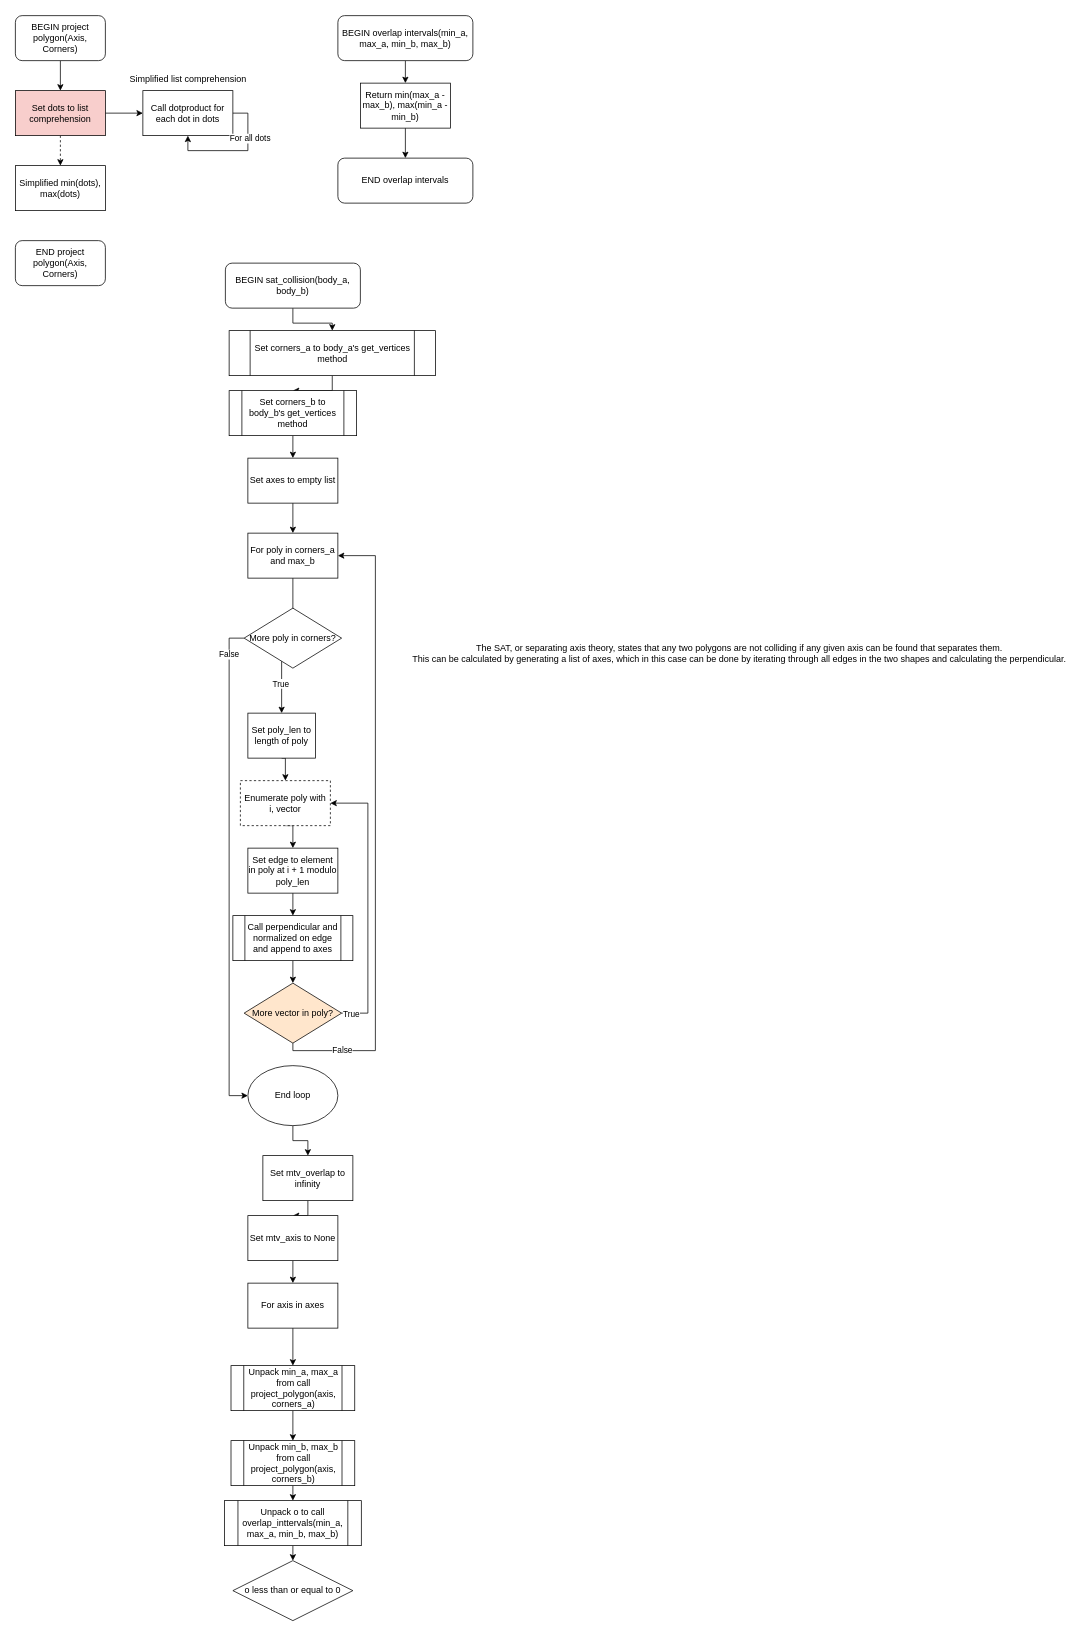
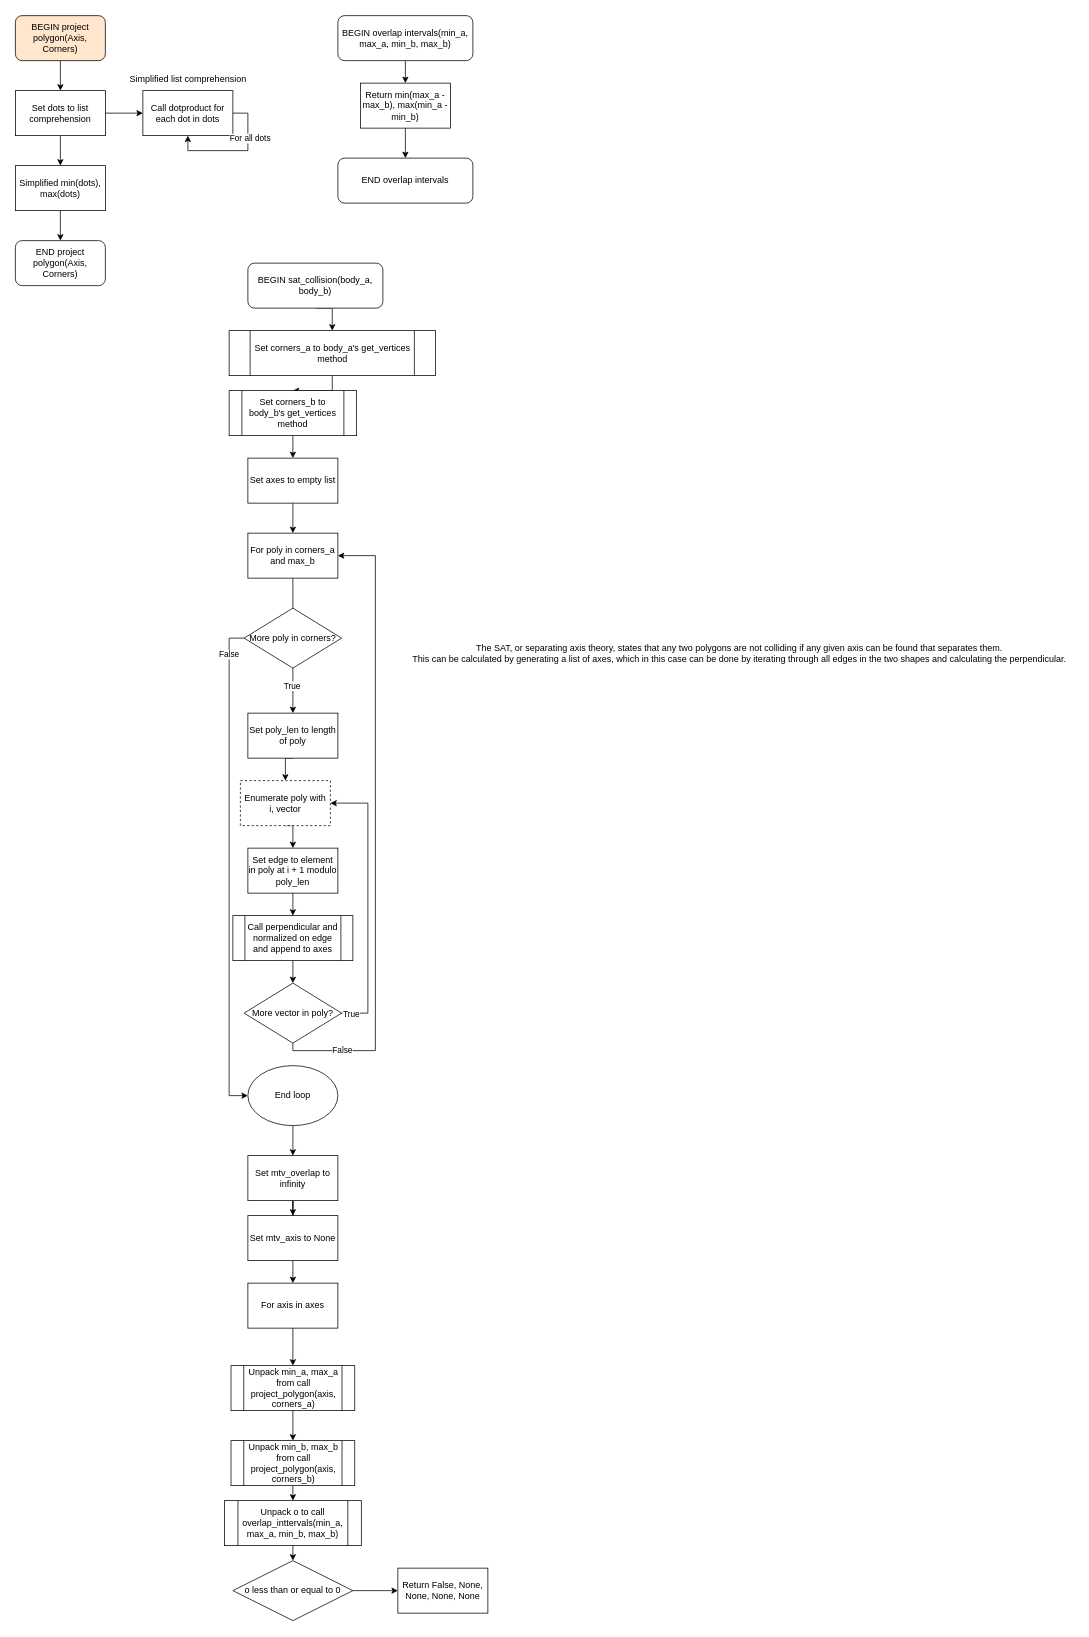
node "BEGIN project polygon(Axis, Corners)": fillcolor #ffffff -> #ffe6cc
node "Set dots to list comprehension": fillcolor #f8cecc -> #ffffff
edge "Set dots to list comprehension" -> "Simplified min(dots), max(dots)": style dashed -> solid
edge "Simplified min(dots), max(dots)" -> "END project polygon(Axis, Corners)": added
node "BEGIN sat_collision(body_a, body_b)": moved (293, 285) -> (315, 285)
node "Set poly_len to length of poly": size 68x45 -> 90x45
node "More vector in poly?": fillcolor #ffe6cc -> #ffffff
node "Set mtv_overlap to infinity": moved (308, 1178) -> (293, 1178)
edge "o less than or equal to 0" -> "Return False, None, None, None, None": added
node "Return False, None, None, None, None": added
